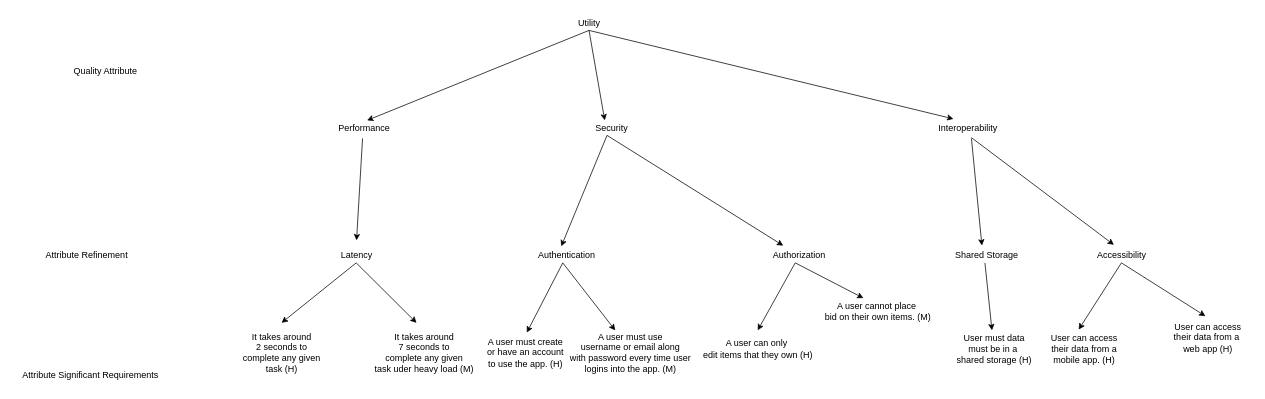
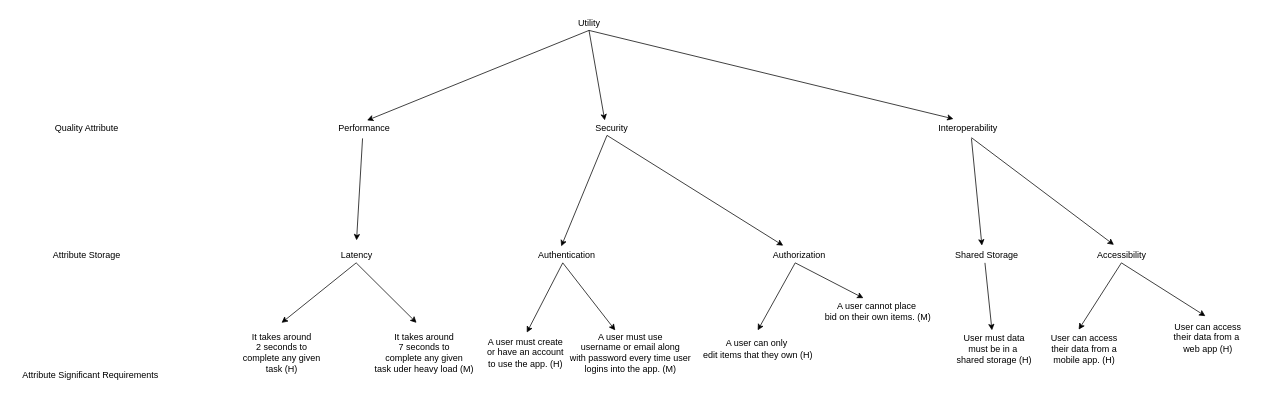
node "Quality Attribute": moved (105, 72) -> (87, 128)
node "Attribute Refinement": label "Attribute Refinement" -> "Attribute Storage"
